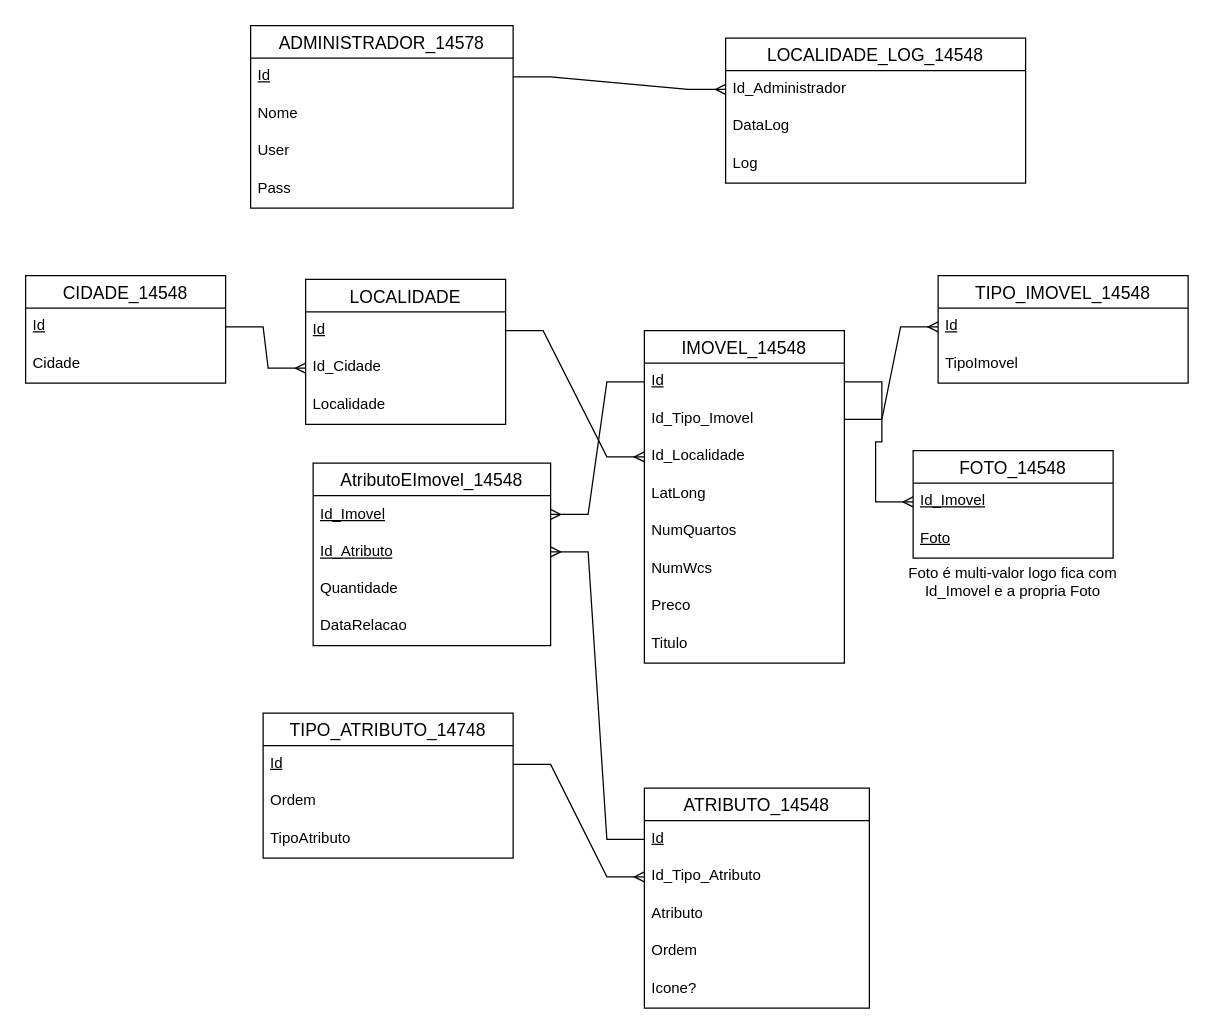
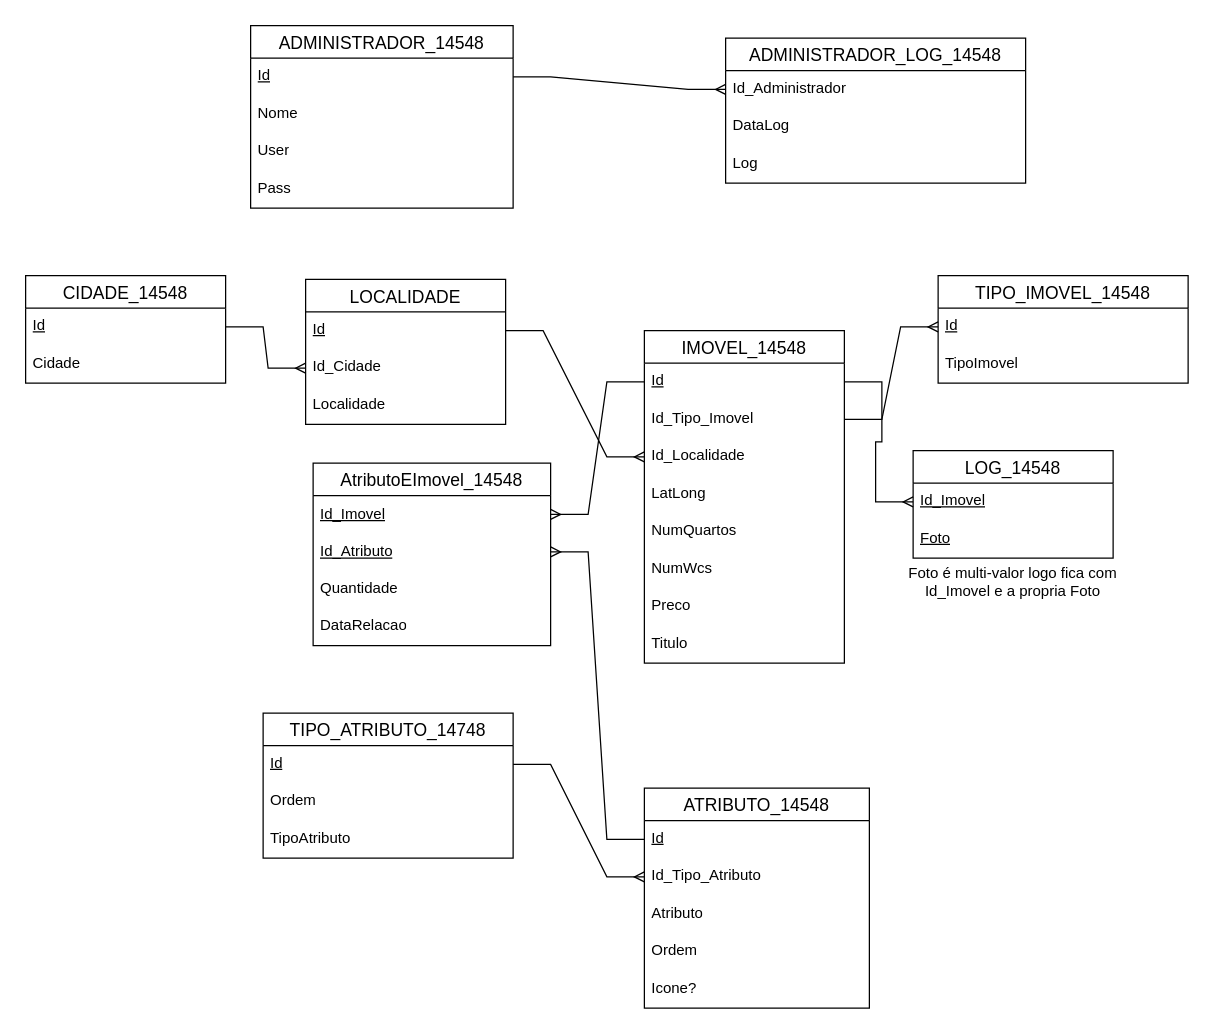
node "ADMINISTRADOR_14578": label "ADMINISTRADOR_14578" -> "ADMINISTRADOR_14548"
node "LOCALIDADE_LOG_14548": label "LOCALIDADE_LOG_14548" -> "ADMINISTRADOR_LOG_14548"
node "FOTO_14548": label "FOTO_14548" -> "LOG_14548"
